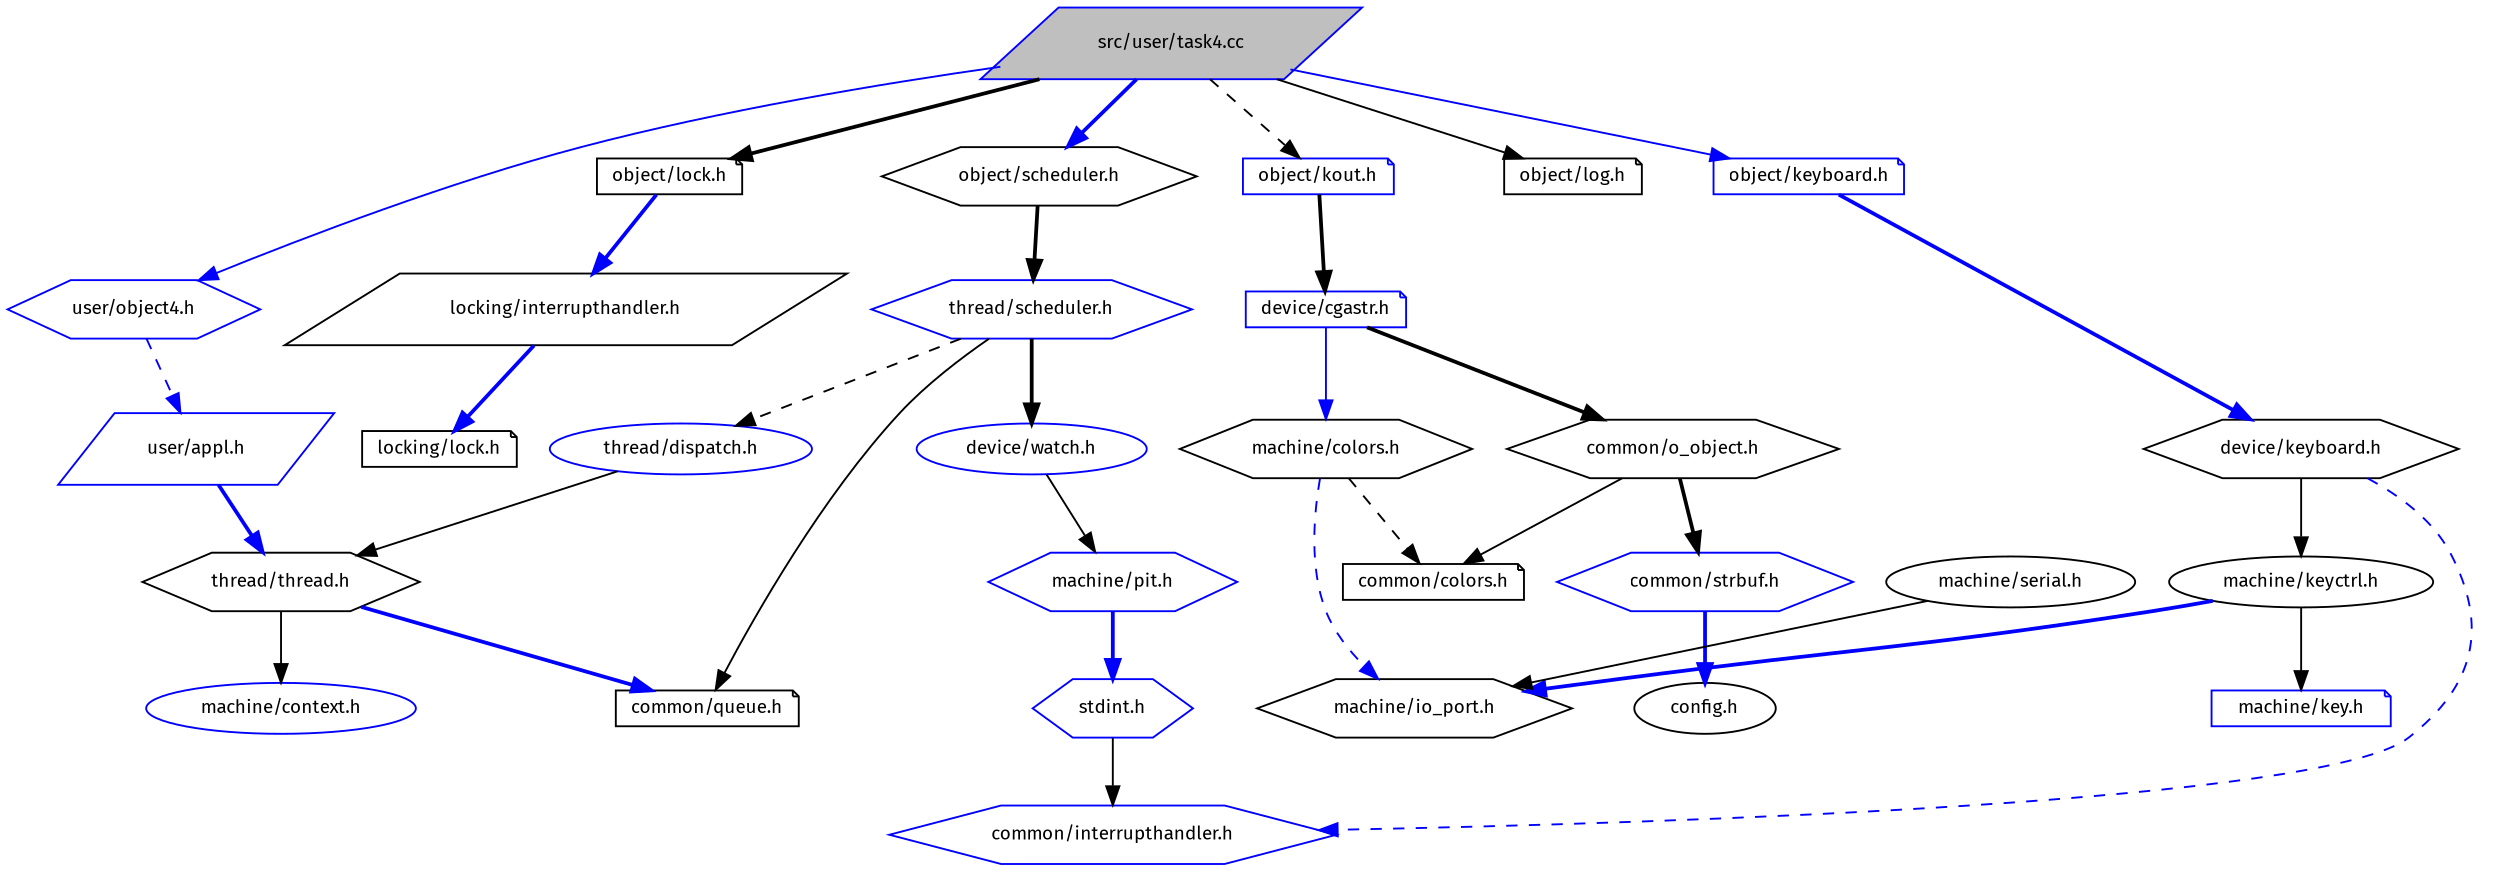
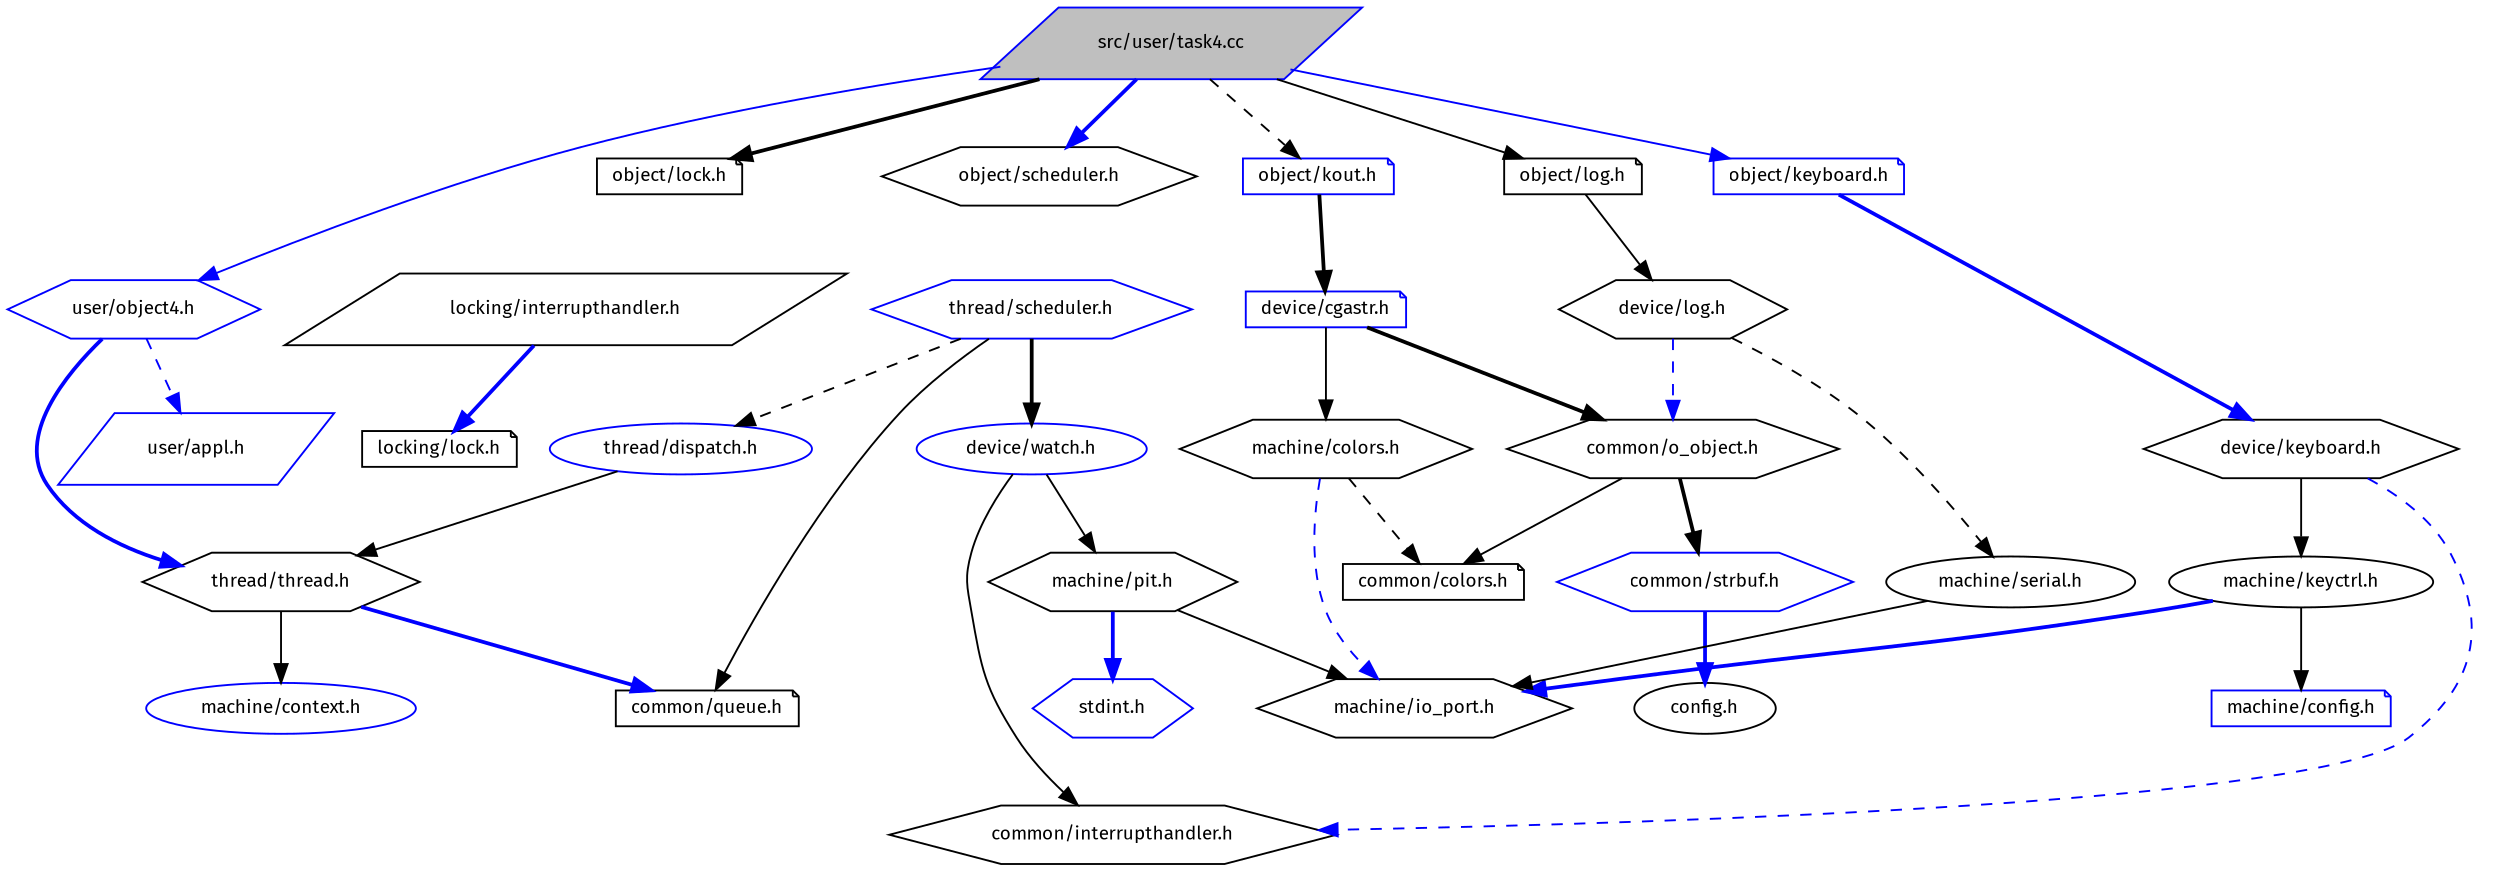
edge "object/lock.h" -> "locking/interrupthandler.h": removed
edge "object/scheduler.h" -> "thread/scheduler.h": removed
node "device/log.h": added
edge "device/cgastr.h" -> "machine/colors.h": color blue -> black
edge "user/appl.h" -> "thread/thread.h": now "user/object4.h" -> "thread/thread.h"
node "machine/pit.h": color blue -> black
edge "machine/pit.h" -> "machine/io_port.h": added
node "machine/key.h": label "machine/key.h" -> "machine/config.h"
edge "stdint.h" -> "common/interrupthandler.h": now "device/watch.h" -> "common/interrupthandler.h"
node "common/interrupthandler.h": color blue -> black
